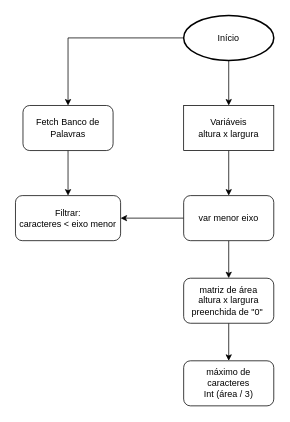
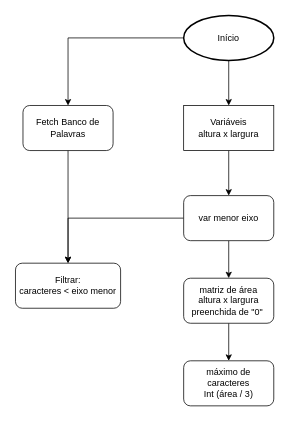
node "Filtrar: caracteres < eixo menor": moved (68, 218) -> (68, 285)
